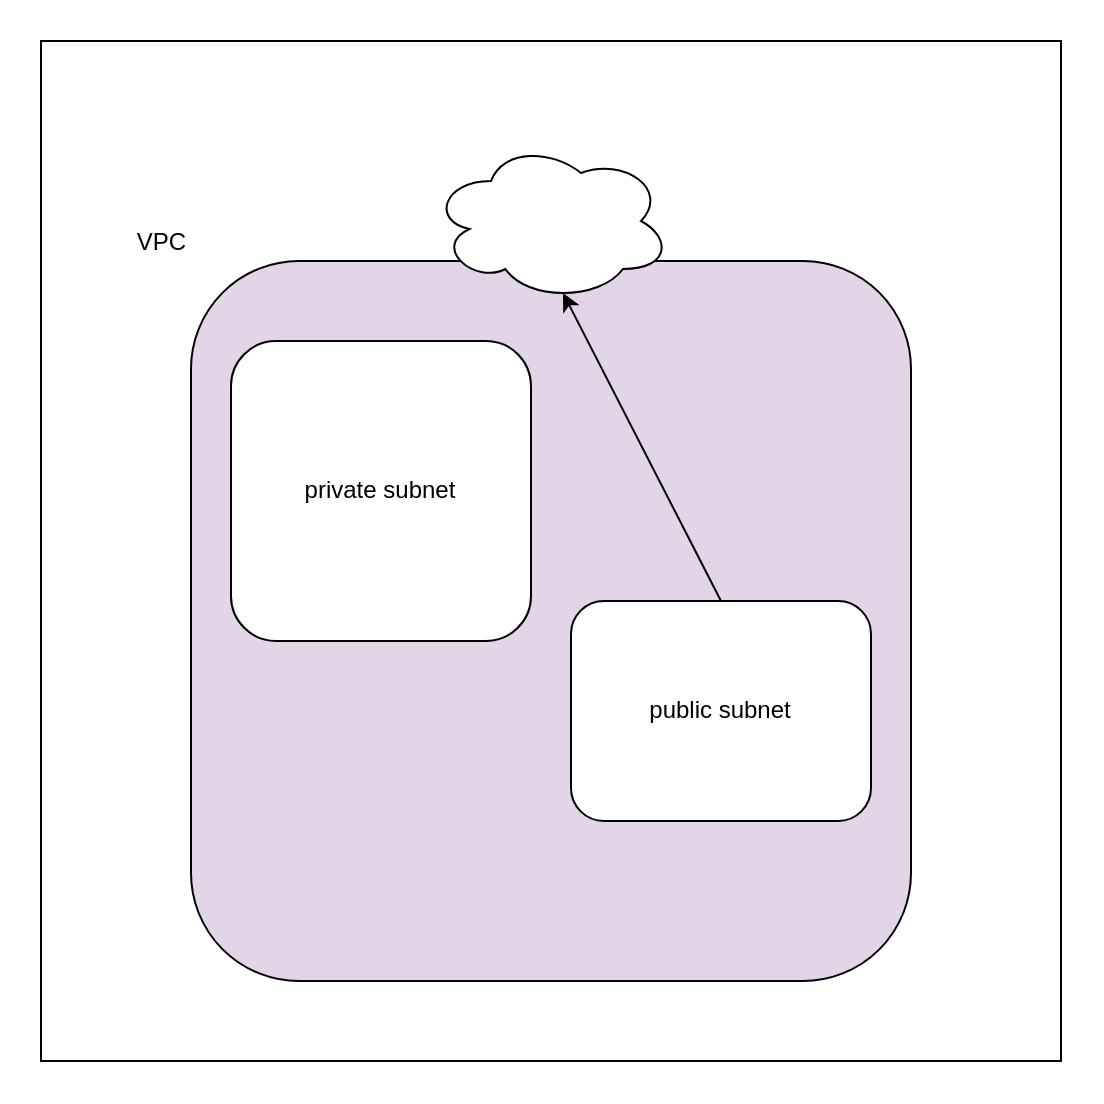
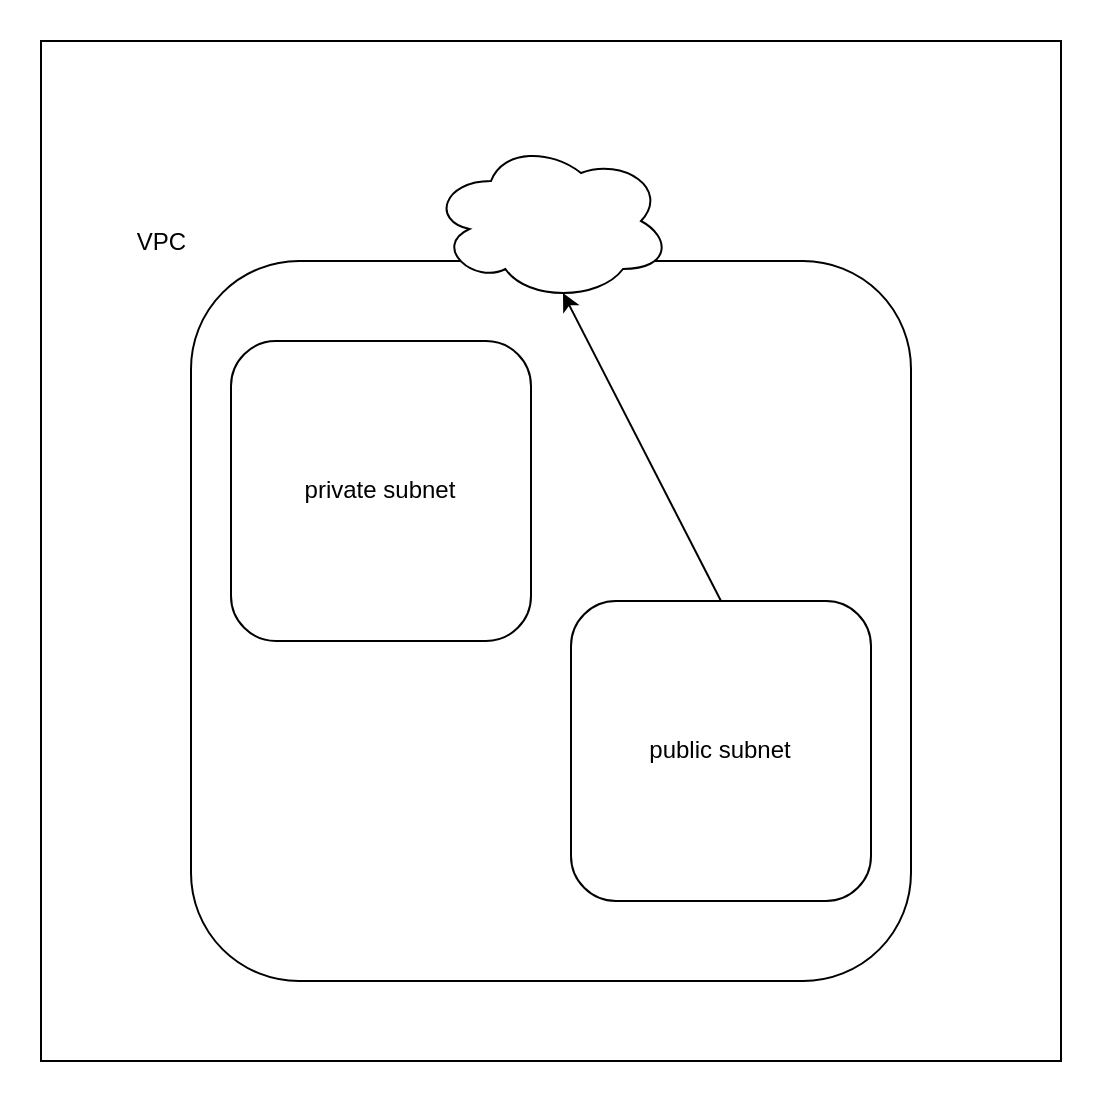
node "VPC": fillcolor #e1d5e7 -> #ffffff
node "public subnet": size 300x220 -> 300x300
